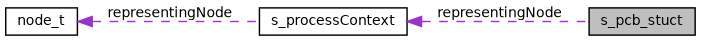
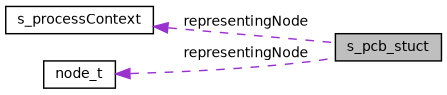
edge "s_processContext" -> "node_t": now "s_pcb_stuct" -> "node_t"
